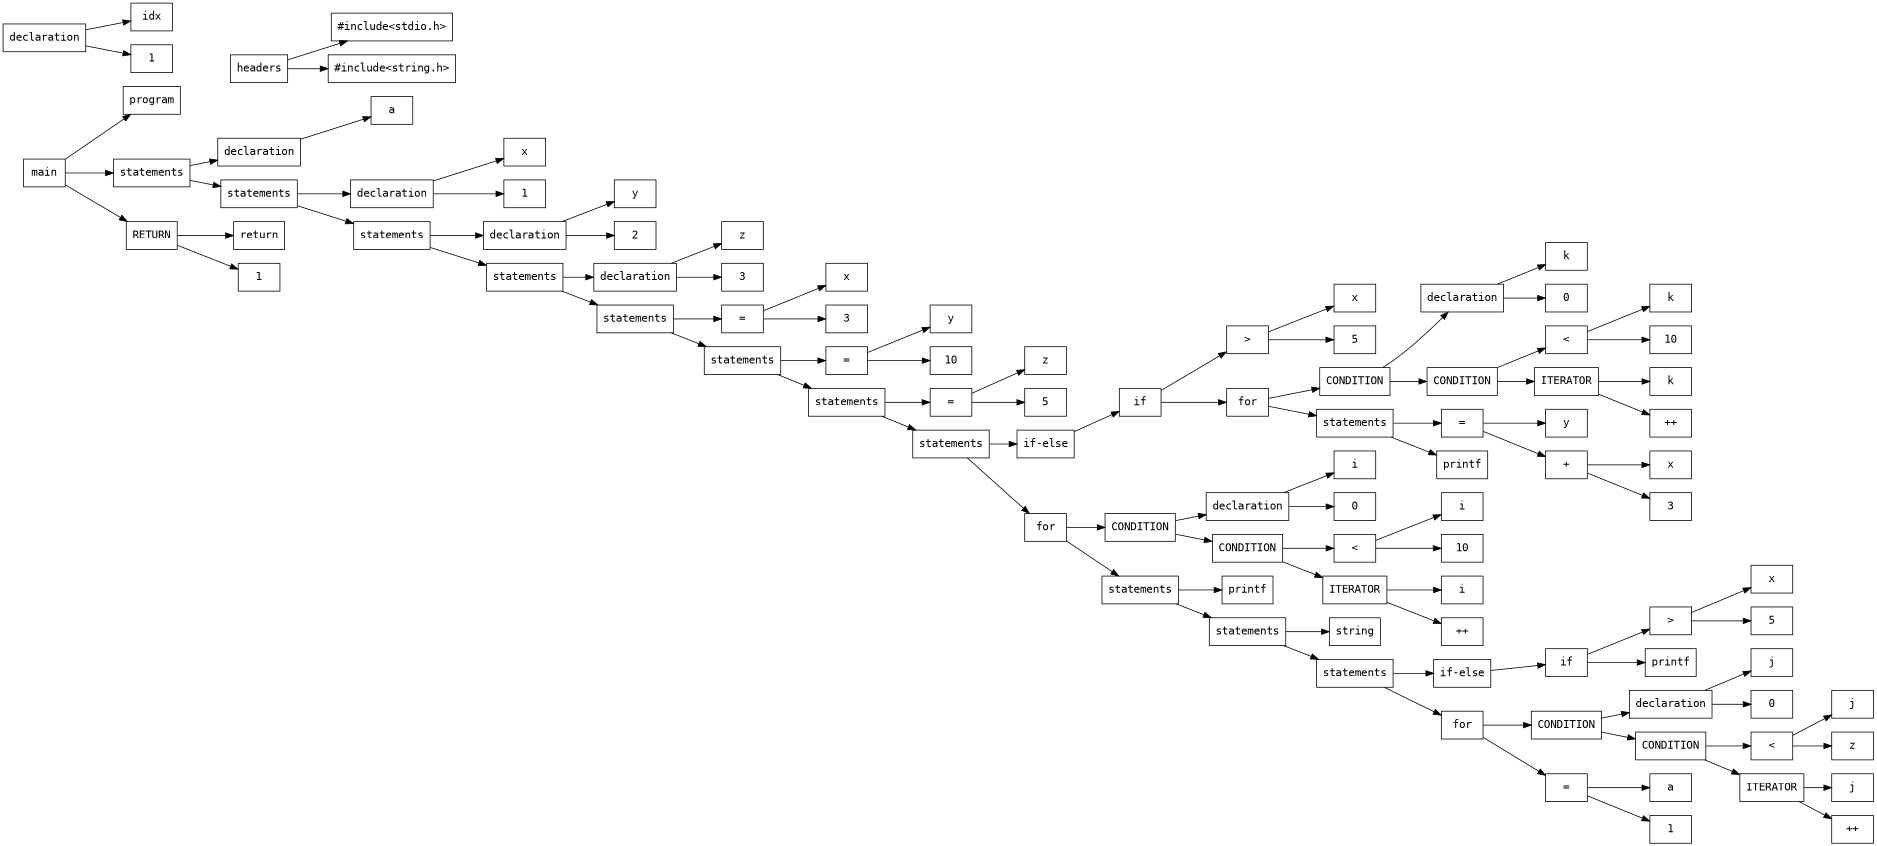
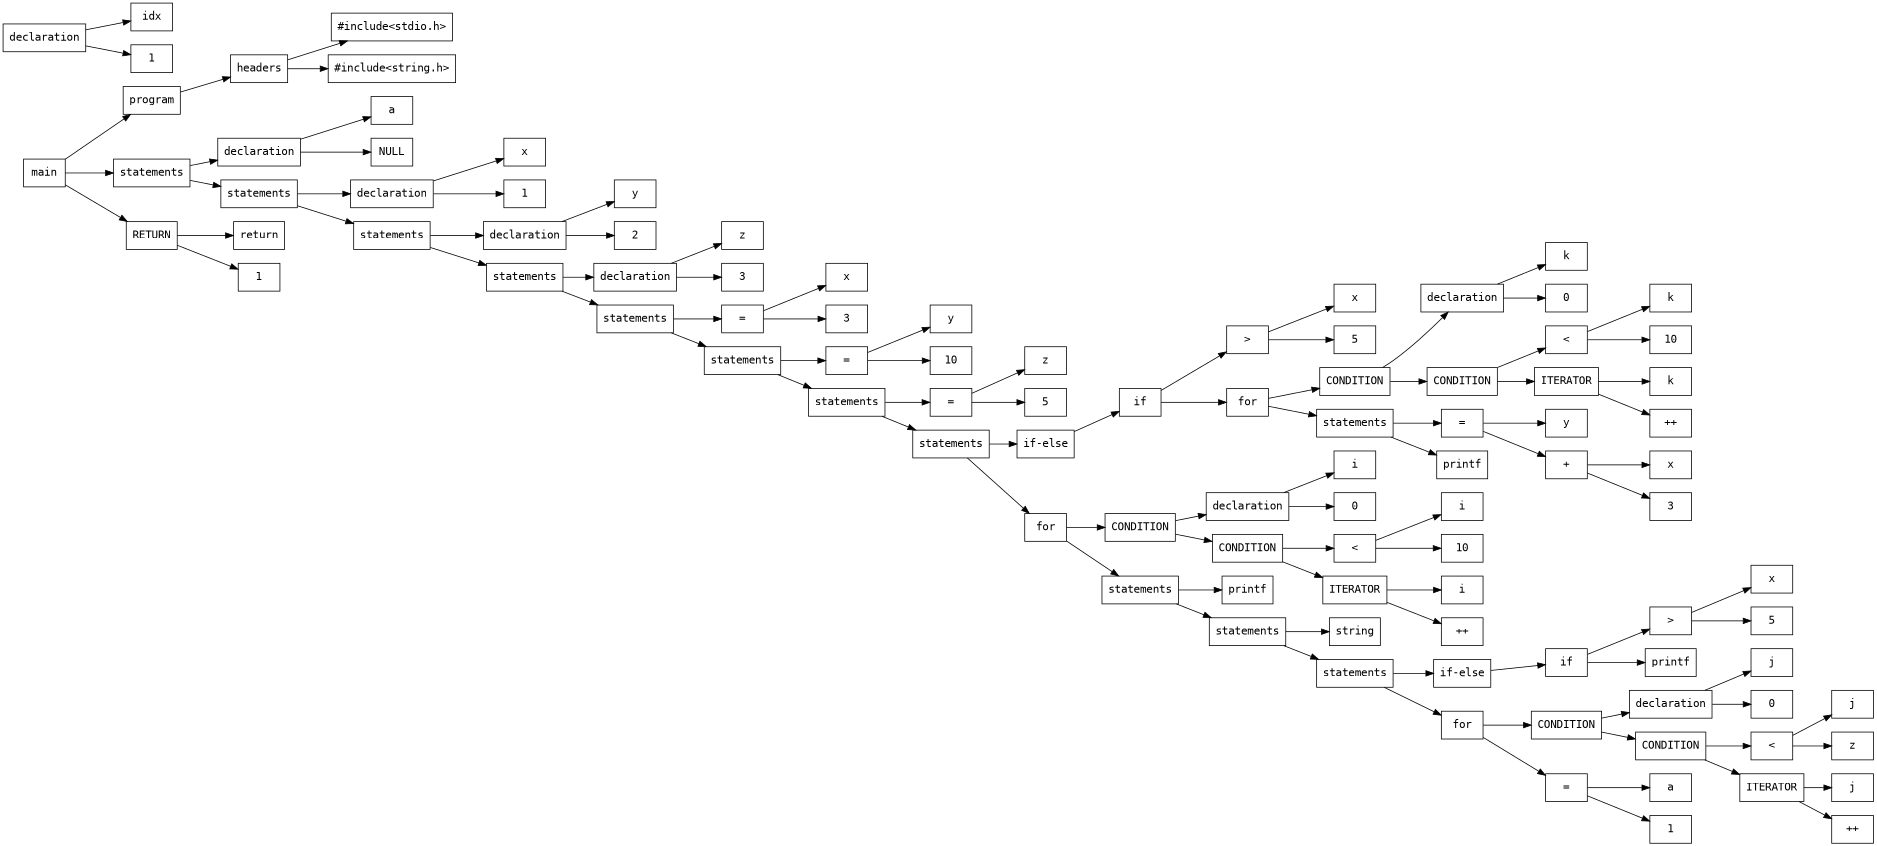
edge "program" -> "headers": added
node "NULL": added
